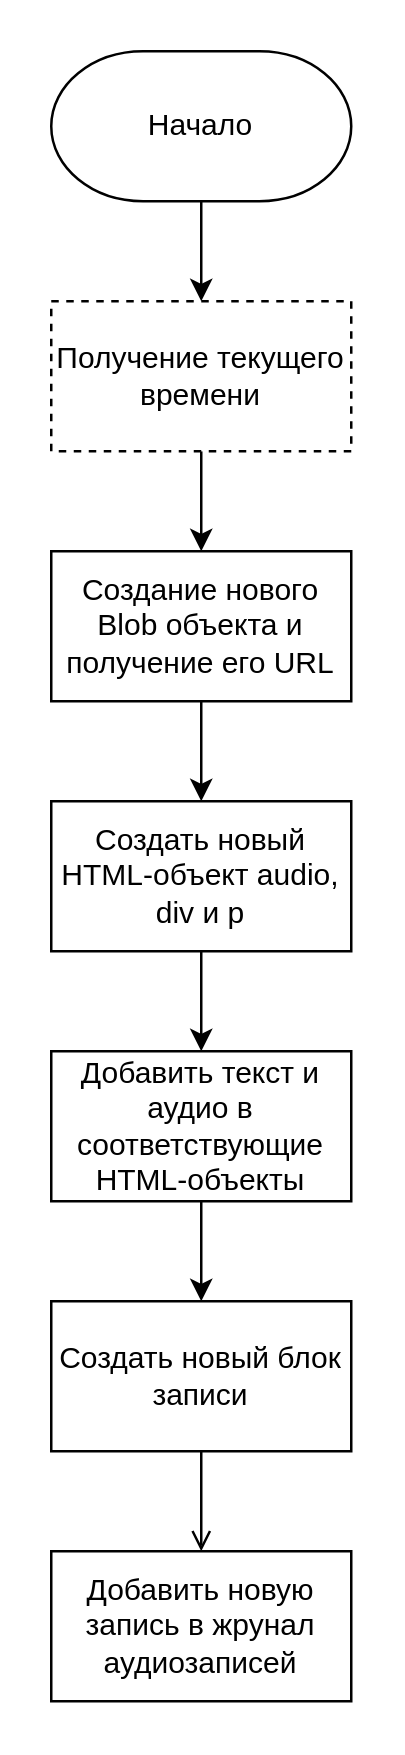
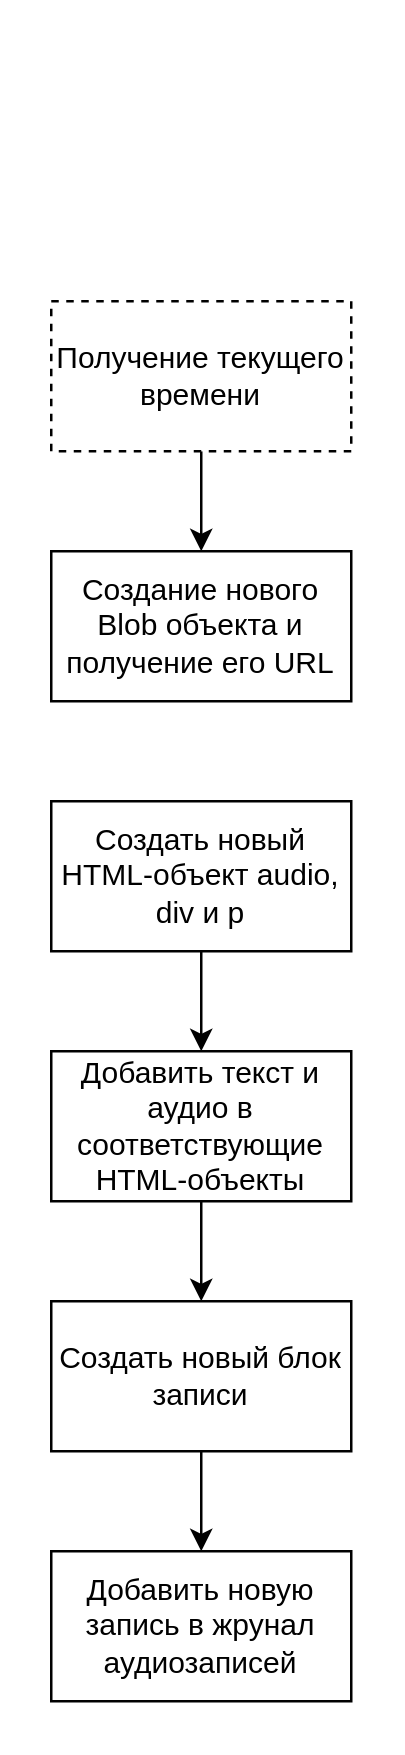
node "Начало": removed
edge "Начало" -> "Получение текущего времени": removed
edge "Создание нового Blob объекта и получение его URL" -> "Создать новый HTML-объект audio, div и p": removed
edge "Создать новый блок записи" -> "Добавить новую запись в жрунал аудиозаписей": arrowhead open -> classic
